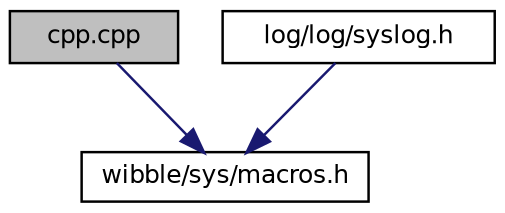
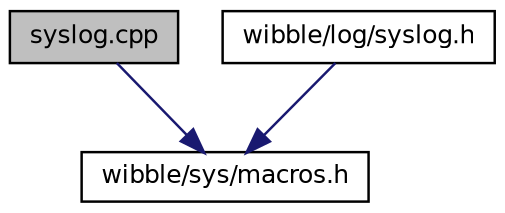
node "cpp.cpp": label "cpp.cpp" -> "syslog.cpp"
node "log/log/syslog.h": label "log/log/syslog.h" -> "wibble/log/syslog.h"
